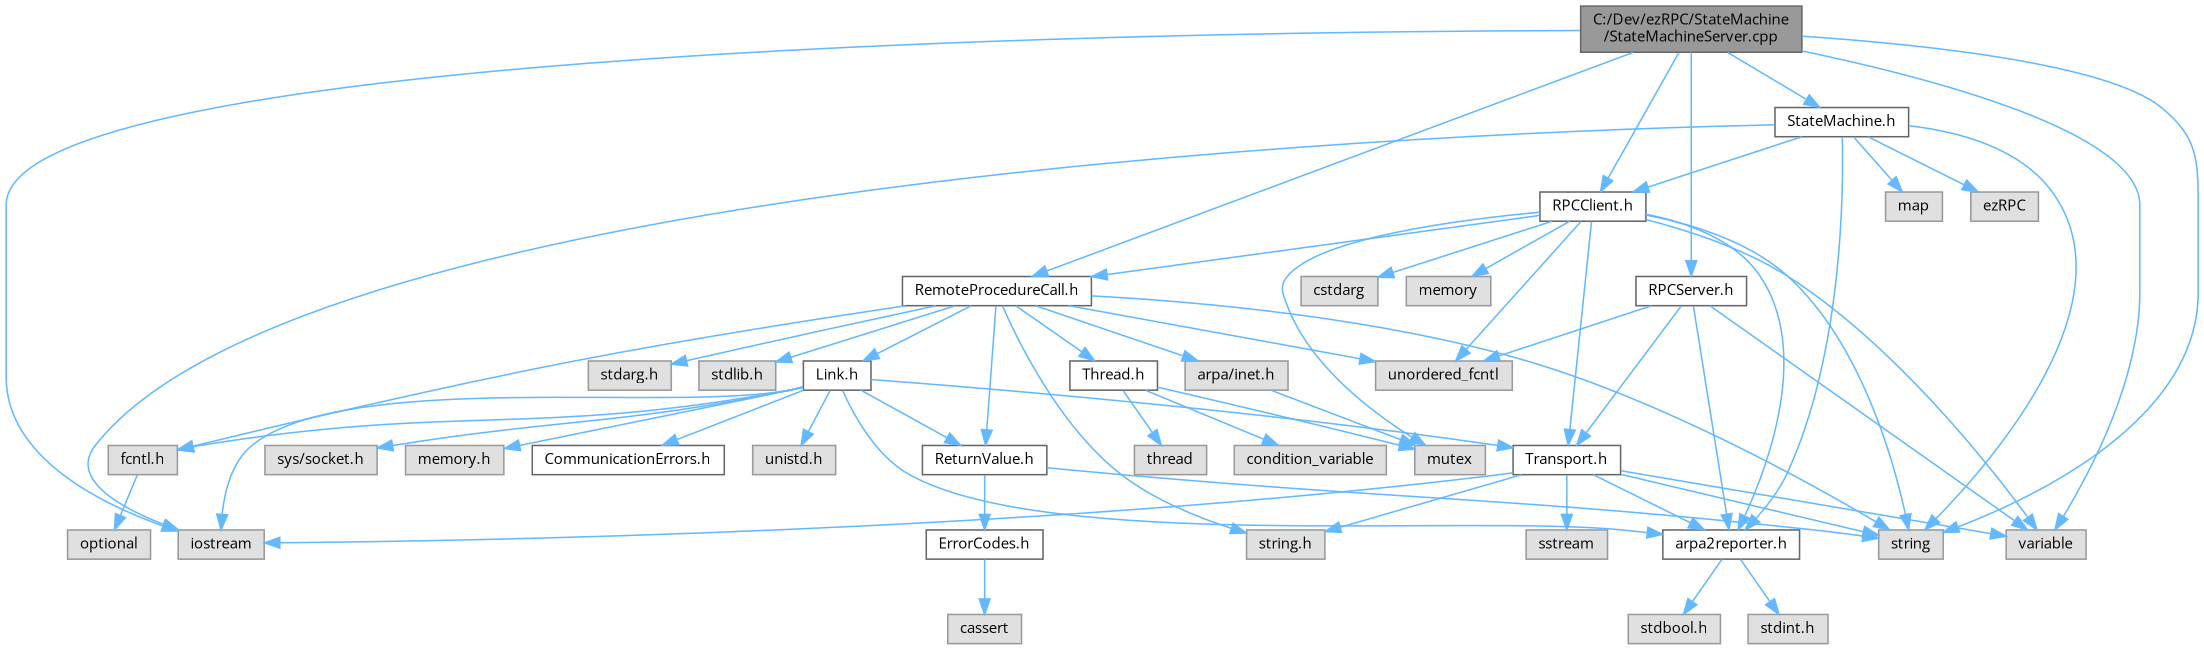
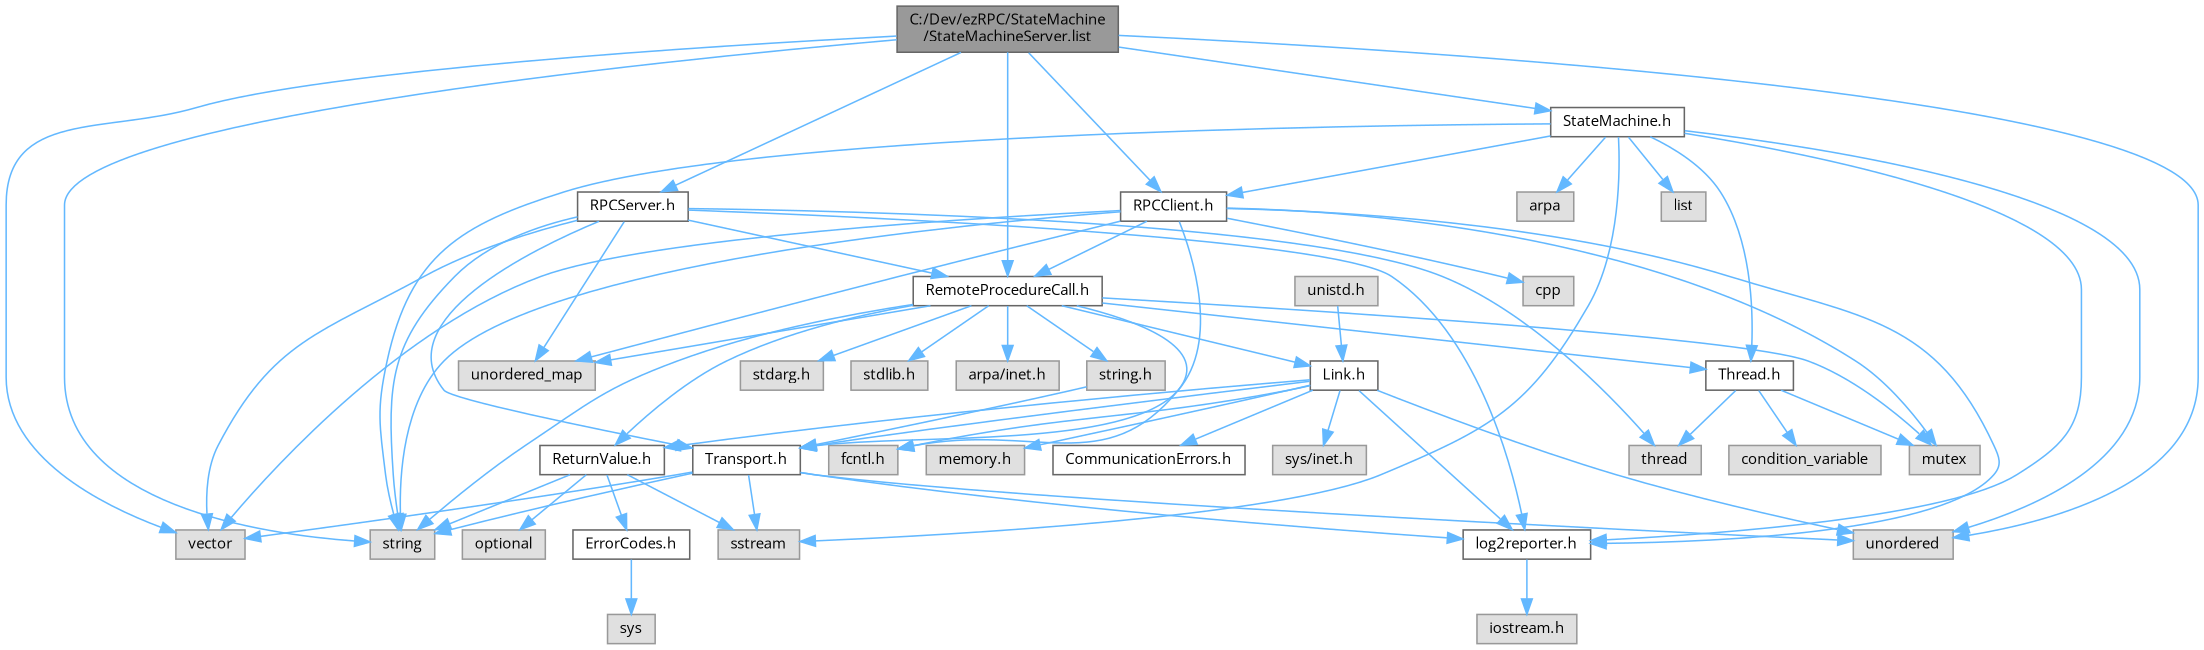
node "C:/Dev/ezRPC/StateMachine /StateMachineServer.cpp": label "C:/Dev/ezRPC/StateMachine /StateMachineServer.cpp" -> "C:/Dev/ezRPC/StateMachine /StateMachineServer.list"
node "map": label "map" -> "arpa"
node "ezRPC": label "ezRPC" -> "list"
edge "StateMachine.h" -> "Thread.h": added
edge "RPCServer.h" -> "RemoteProcedureCall.h": added
edge "RPCServer.h" -> "thread": added
node "cstdarg": label "cstdarg" -> "cpp"
node "memory": removed
edge "RPCServer.h" -> "string": added
node "unordered_fcntl": label "unordered_fcntl" -> "unordered_map"
edge "Link.h" -> "unistd.h": reversed
edge "arpa/inet.h" -> "mutex": now "RemoteProcedureCall.h" -> "mutex"
node "sys/socket.h": label "sys/socket.h" -> "sys/inet.h"
edge "StateMachine.h" -> "sstream": added
edge "fcntl.h" -> "optional": now "ReturnValue.h" -> "optional"
edge "ReturnValue.h" -> "sstream": added
edge "Transport.h" -> "string.h": reversed
node "iostream": label "iostream" -> "unordered"
node "arpa2reporter.h": label "arpa2reporter.h" -> "log2reporter.h"
node "variable": label "variable" -> "vector"
node "cassert": label "cassert" -> "sys"
node "stdbool.h": label "stdbool.h" -> "iostream.h"
node "stdint.h": removed
